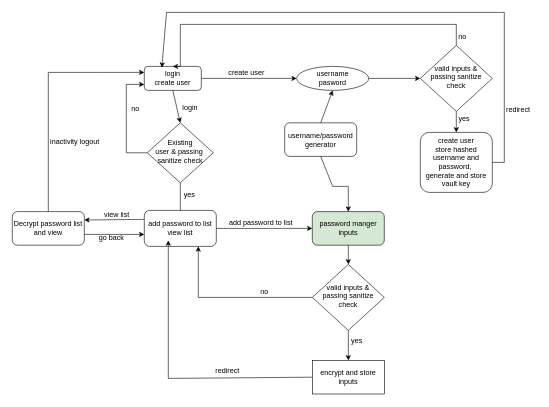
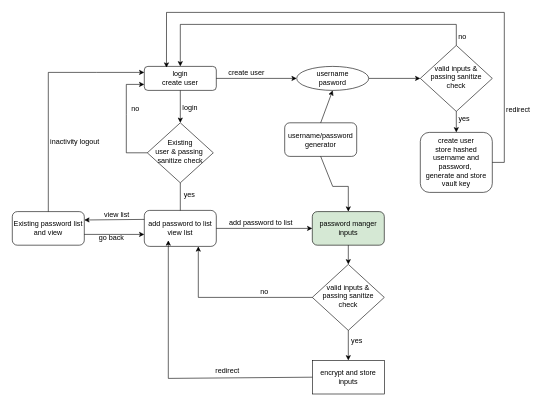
node "login create user": size 57x24 -> 72x24
node "Decrypt password list and view": label "Decrypt password list and view" -> "Existing password list and view"
